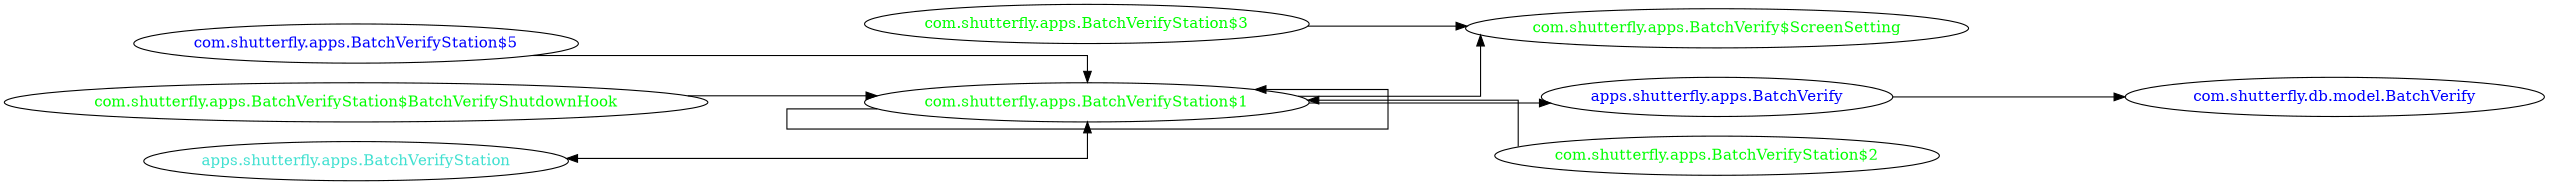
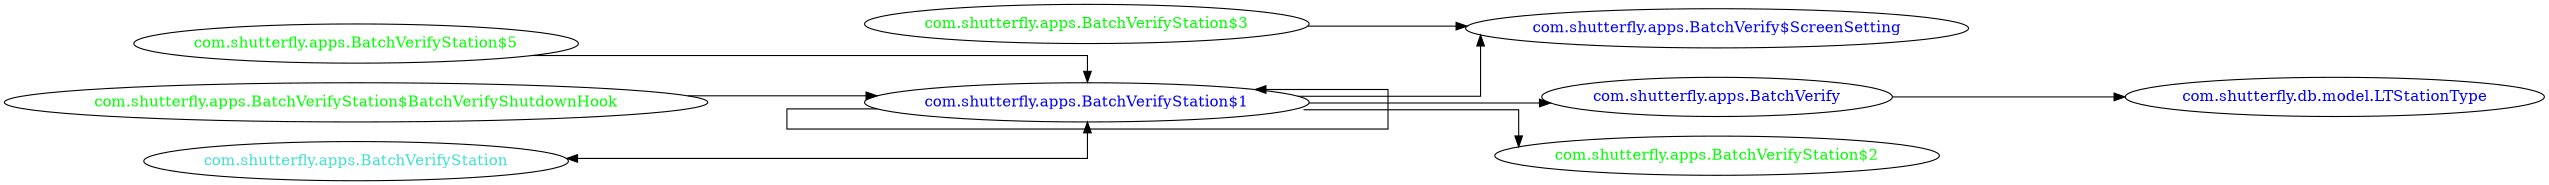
node "com.shutterfly.apps.BatchVerify$ScreenSetting": fontcolor green -> blue
node "com.shutterfly.apps.BatchVerifyStation$5": fontcolor blue -> green
node "apps.shutterfly.apps.BatchVerify": label "apps.shutterfly.apps.BatchVerify" -> "com.shutterfly.apps.BatchVerify"
node "com.shutterfly.db.model.BatchVerify": label "com.shutterfly.db.model.BatchVerify" -> "com.shutterfly.db.model.LTStationType"
edge "com.shutterfly.apps.BatchVerifyStation$2" -> "com.shutterfly.apps.BatchVerifyStation$1": reversed
node "com.shutterfly.apps.BatchVerifyStation$1": fontcolor green -> blue
node "apps.shutterfly.apps.BatchVerifyStation": label "apps.shutterfly.apps.BatchVerifyStation" -> "com.shutterfly.apps.BatchVerifyStation"
